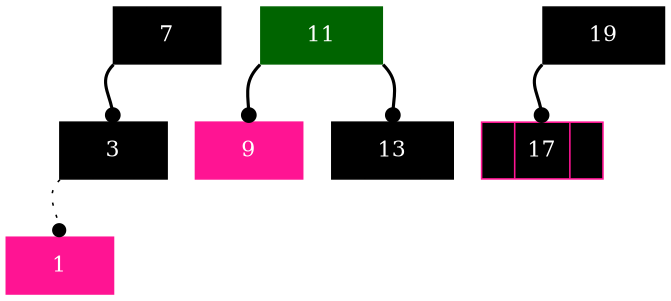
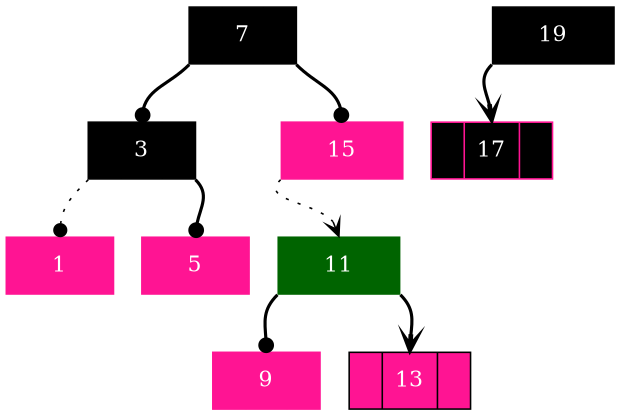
edge "11" -> "13": arrowhead dot -> vee
edge "19" -> "17": arrowhead dot -> vee
node "15": added
node "13": fillcolor black -> deeppink
node "5": added
